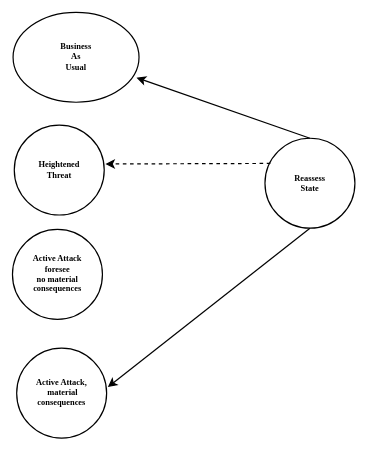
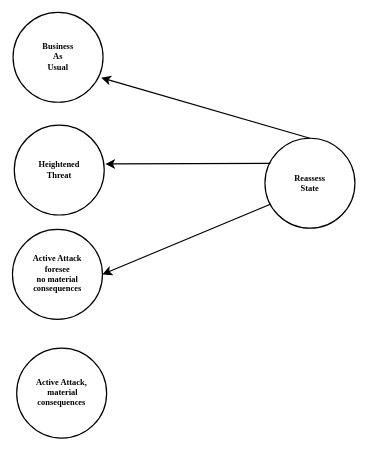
node "BusinessAsUsual": size 126x90 -> 90x90
edge "ReassessState" -> "HeightenedThreat": style dashed -> solid
edge "ReassessState" -> "Active Attackforeseeno material consequences": added
edge "ReassessState" -> "Active Attack, material consequences": removed
